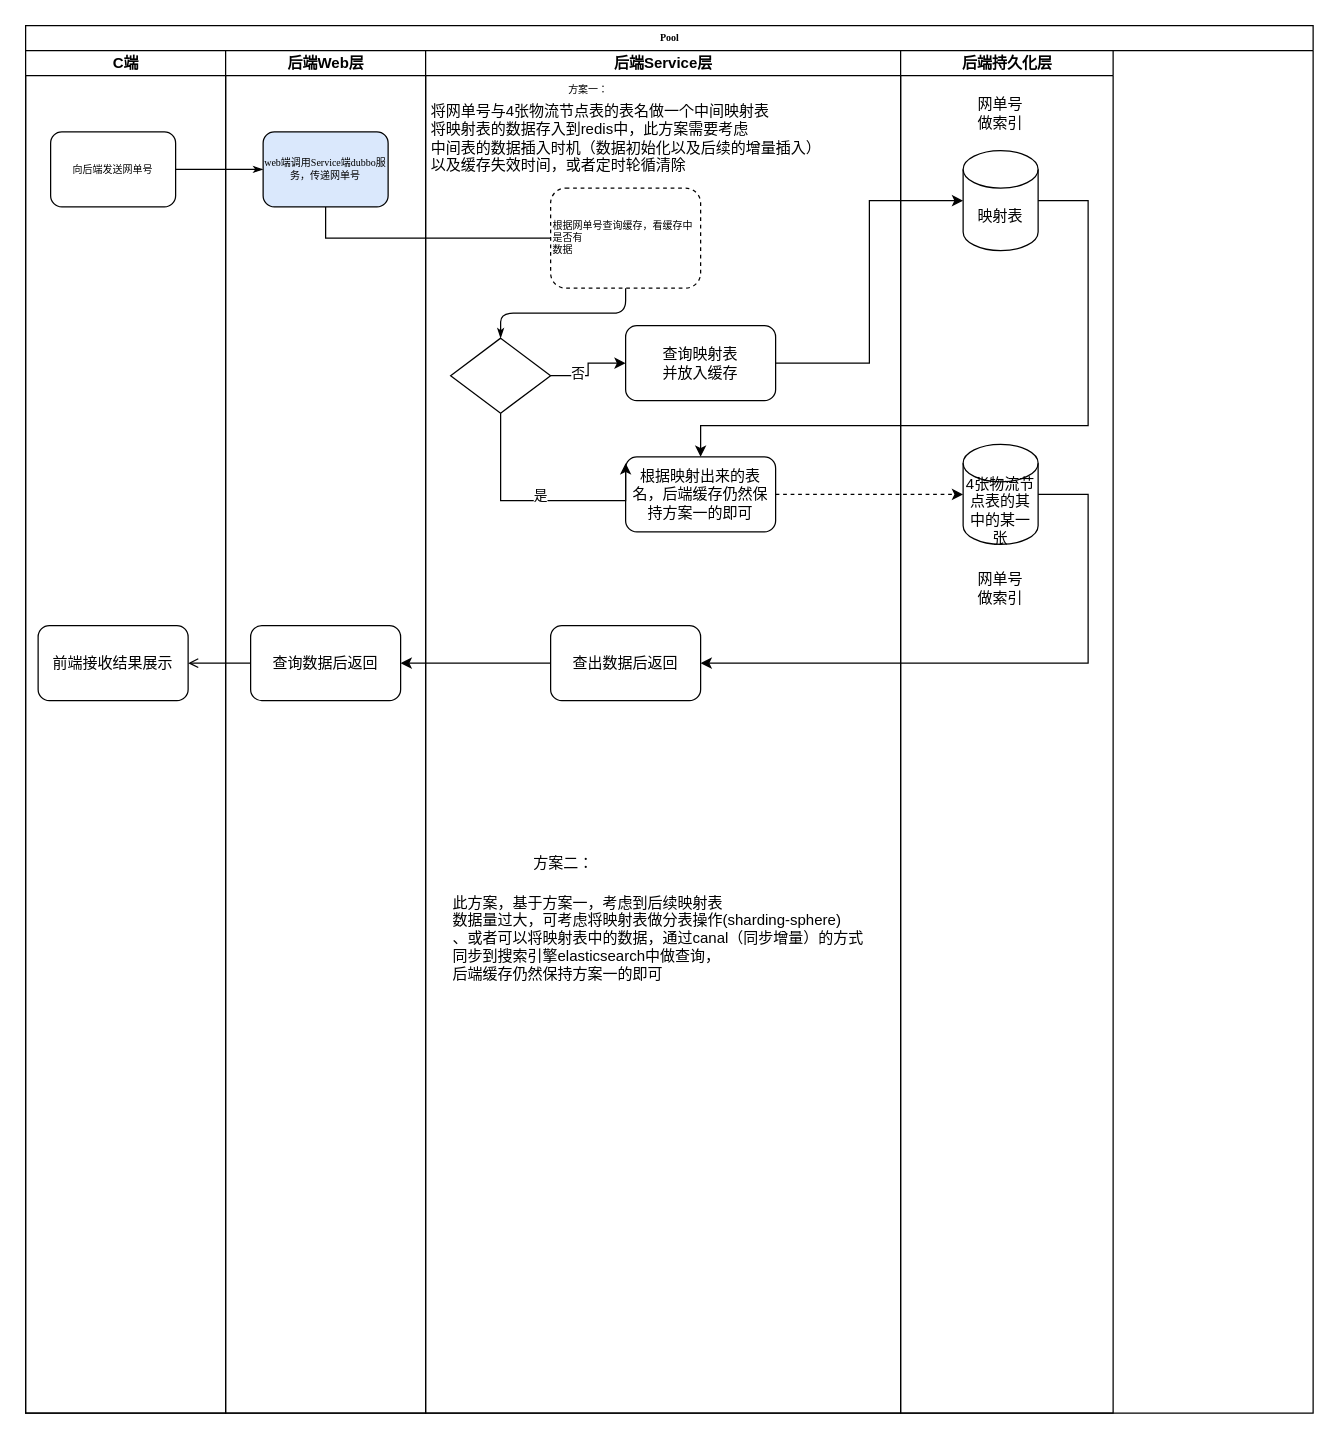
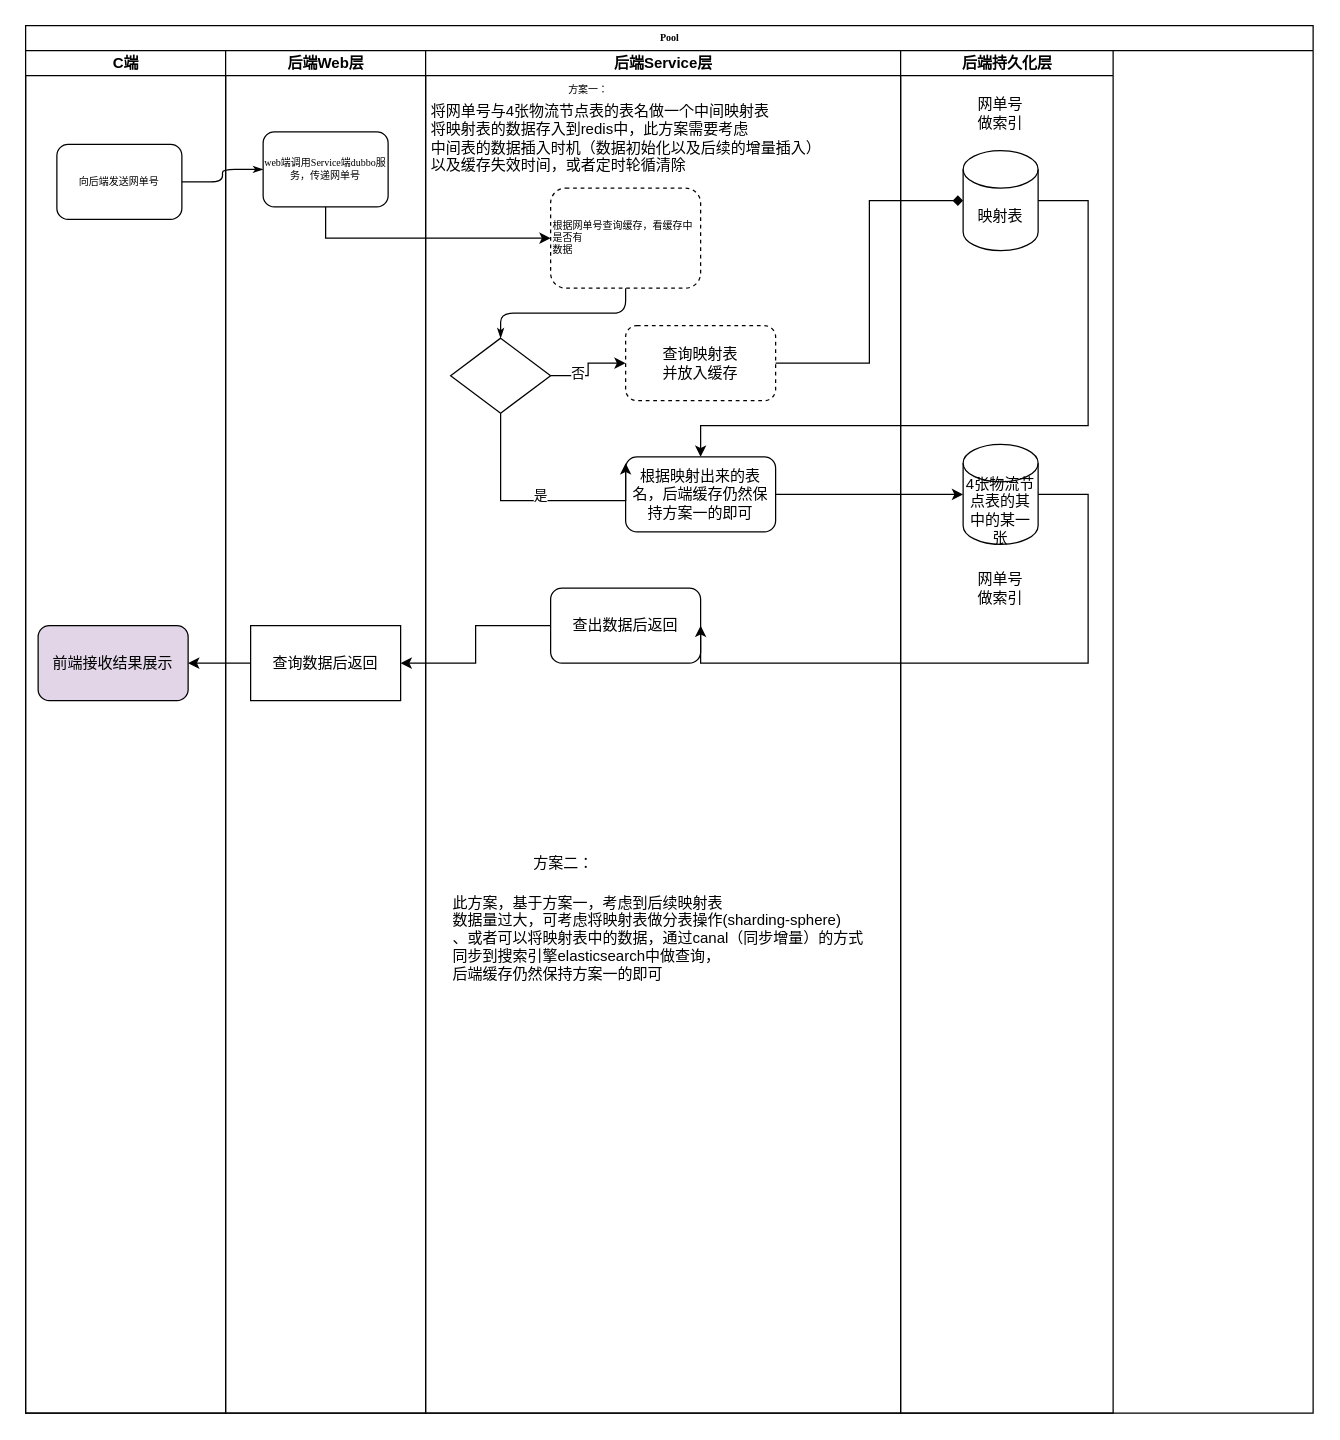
node "向后端发送网单号": moved (113, 169) -> (119, 182)
node "web端调用Service端dubbo服务，传递网单号": fillcolor #dae8fc -> #ffffff
edge "查询映射表 并放入缓存" -> "映射表": arrowhead classic -> diamond
edge "web端调用Service端dubbo服务，传递网单号" -- "根据网单号查询缓存，看缓存中是否有 数据": arrowhead none -> classic
node "查询映射表 并放入缓存": style solid -> dashed
edge "根据映射出来的表名，后端缓存仍然保持方案一的即可" -> "4张物流节点表的其中的某一张": style dashed -> solid
node "前端接收结果展示": fillcolor #ffffff -> #e1d5e7
edge "查询数据后返回" -> "前端接收结果展示": arrowhead open -> classic
node "查询数据后返回": shape rounded rectangle -> rectangle
node "查出数据后返回": moved (626, 663) -> (626, 626)
